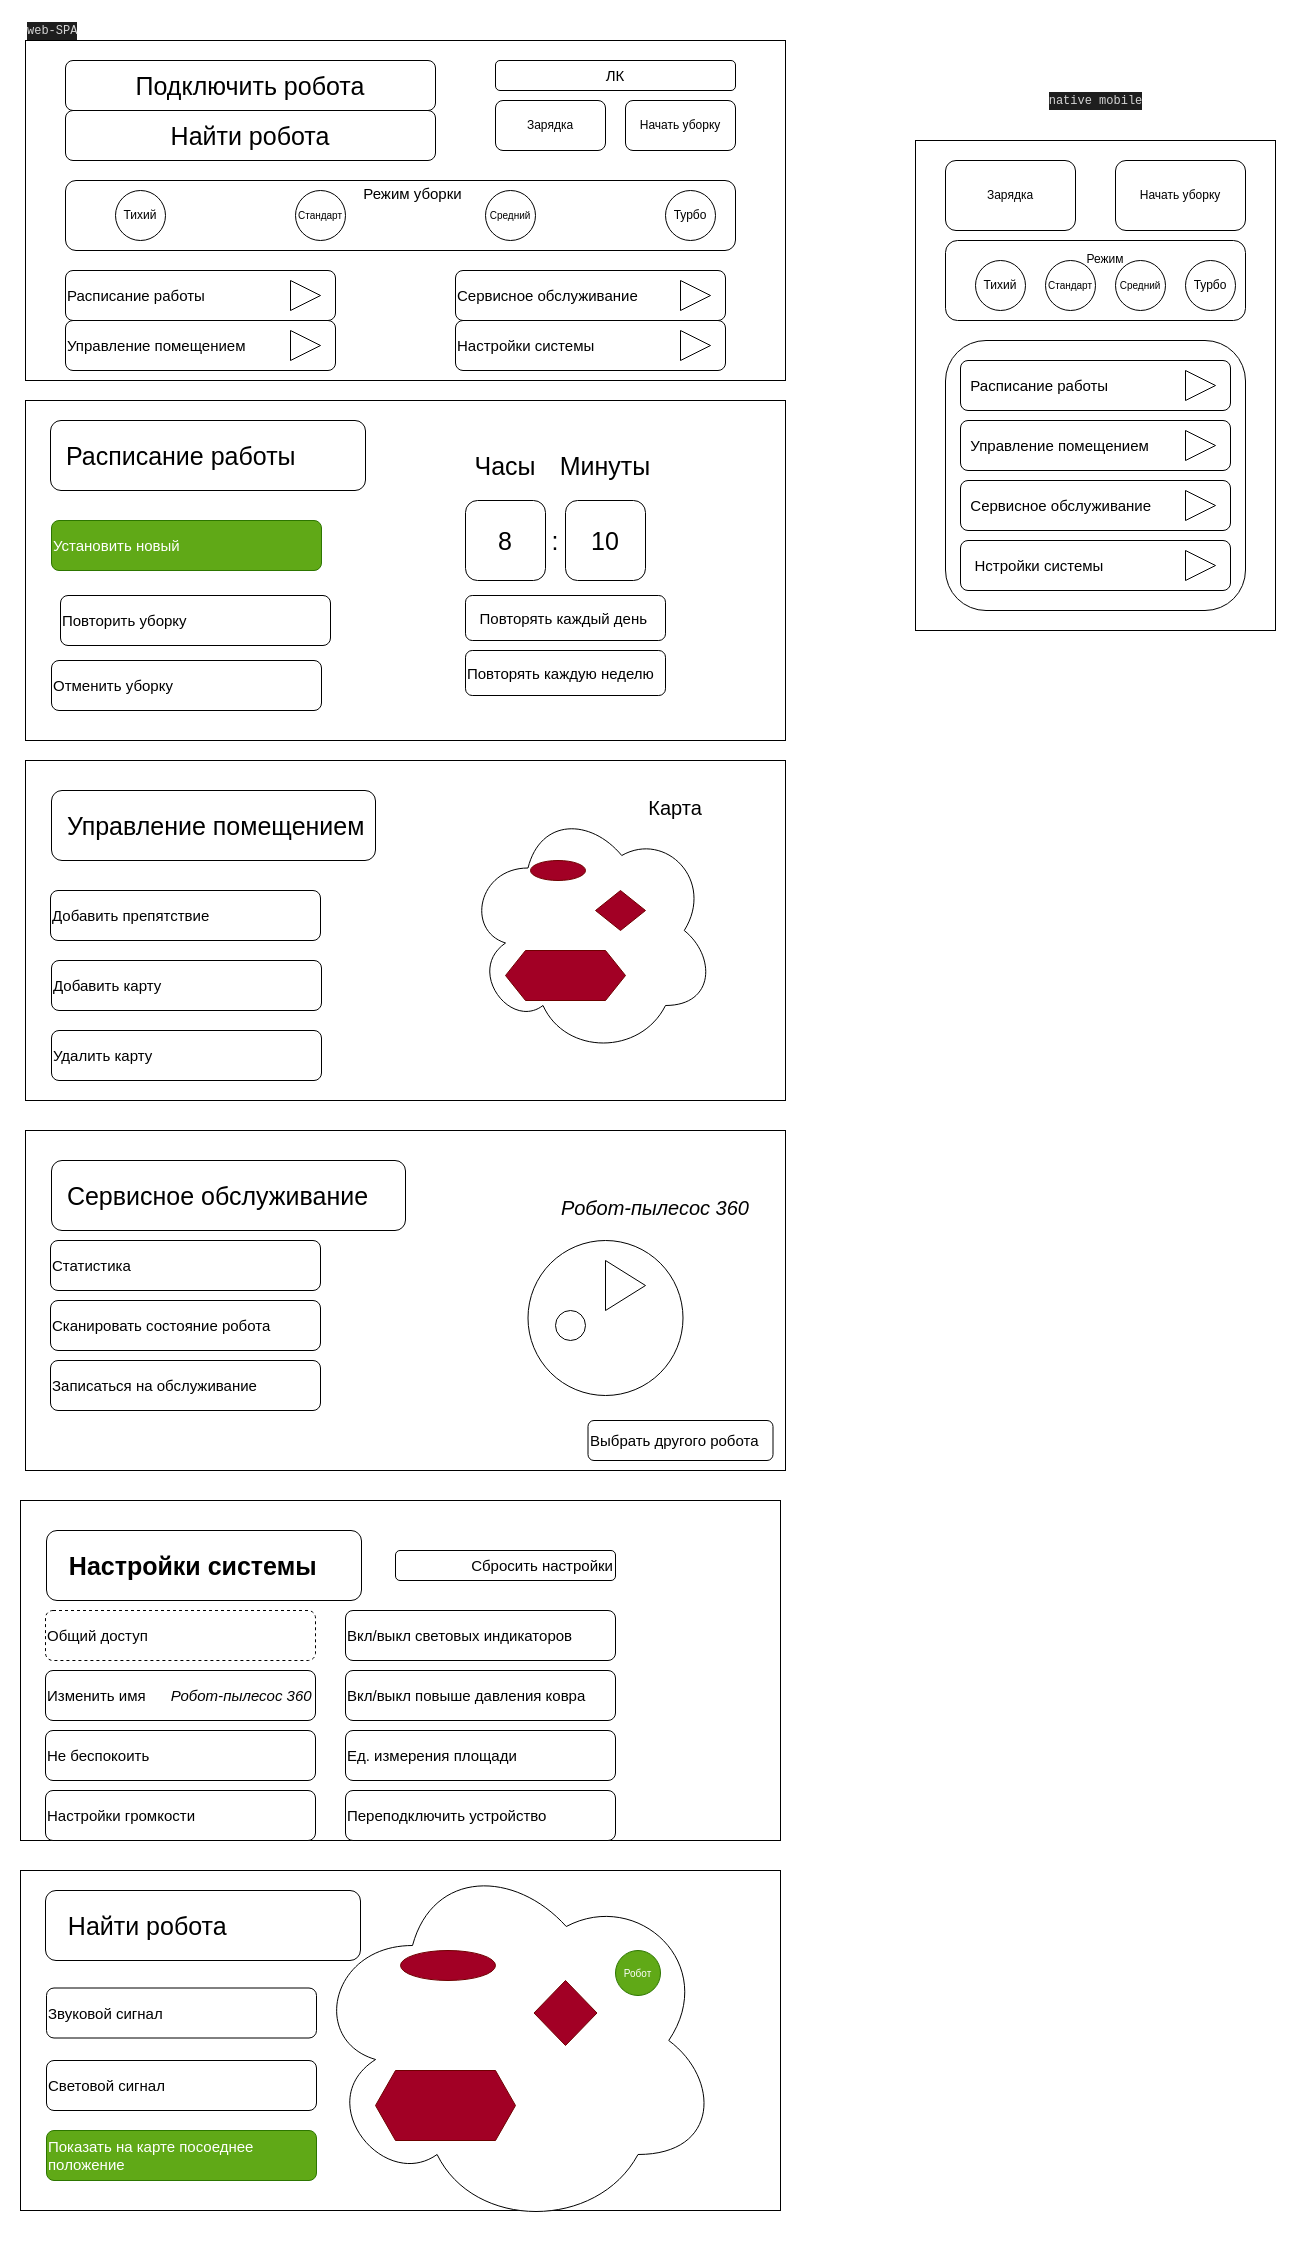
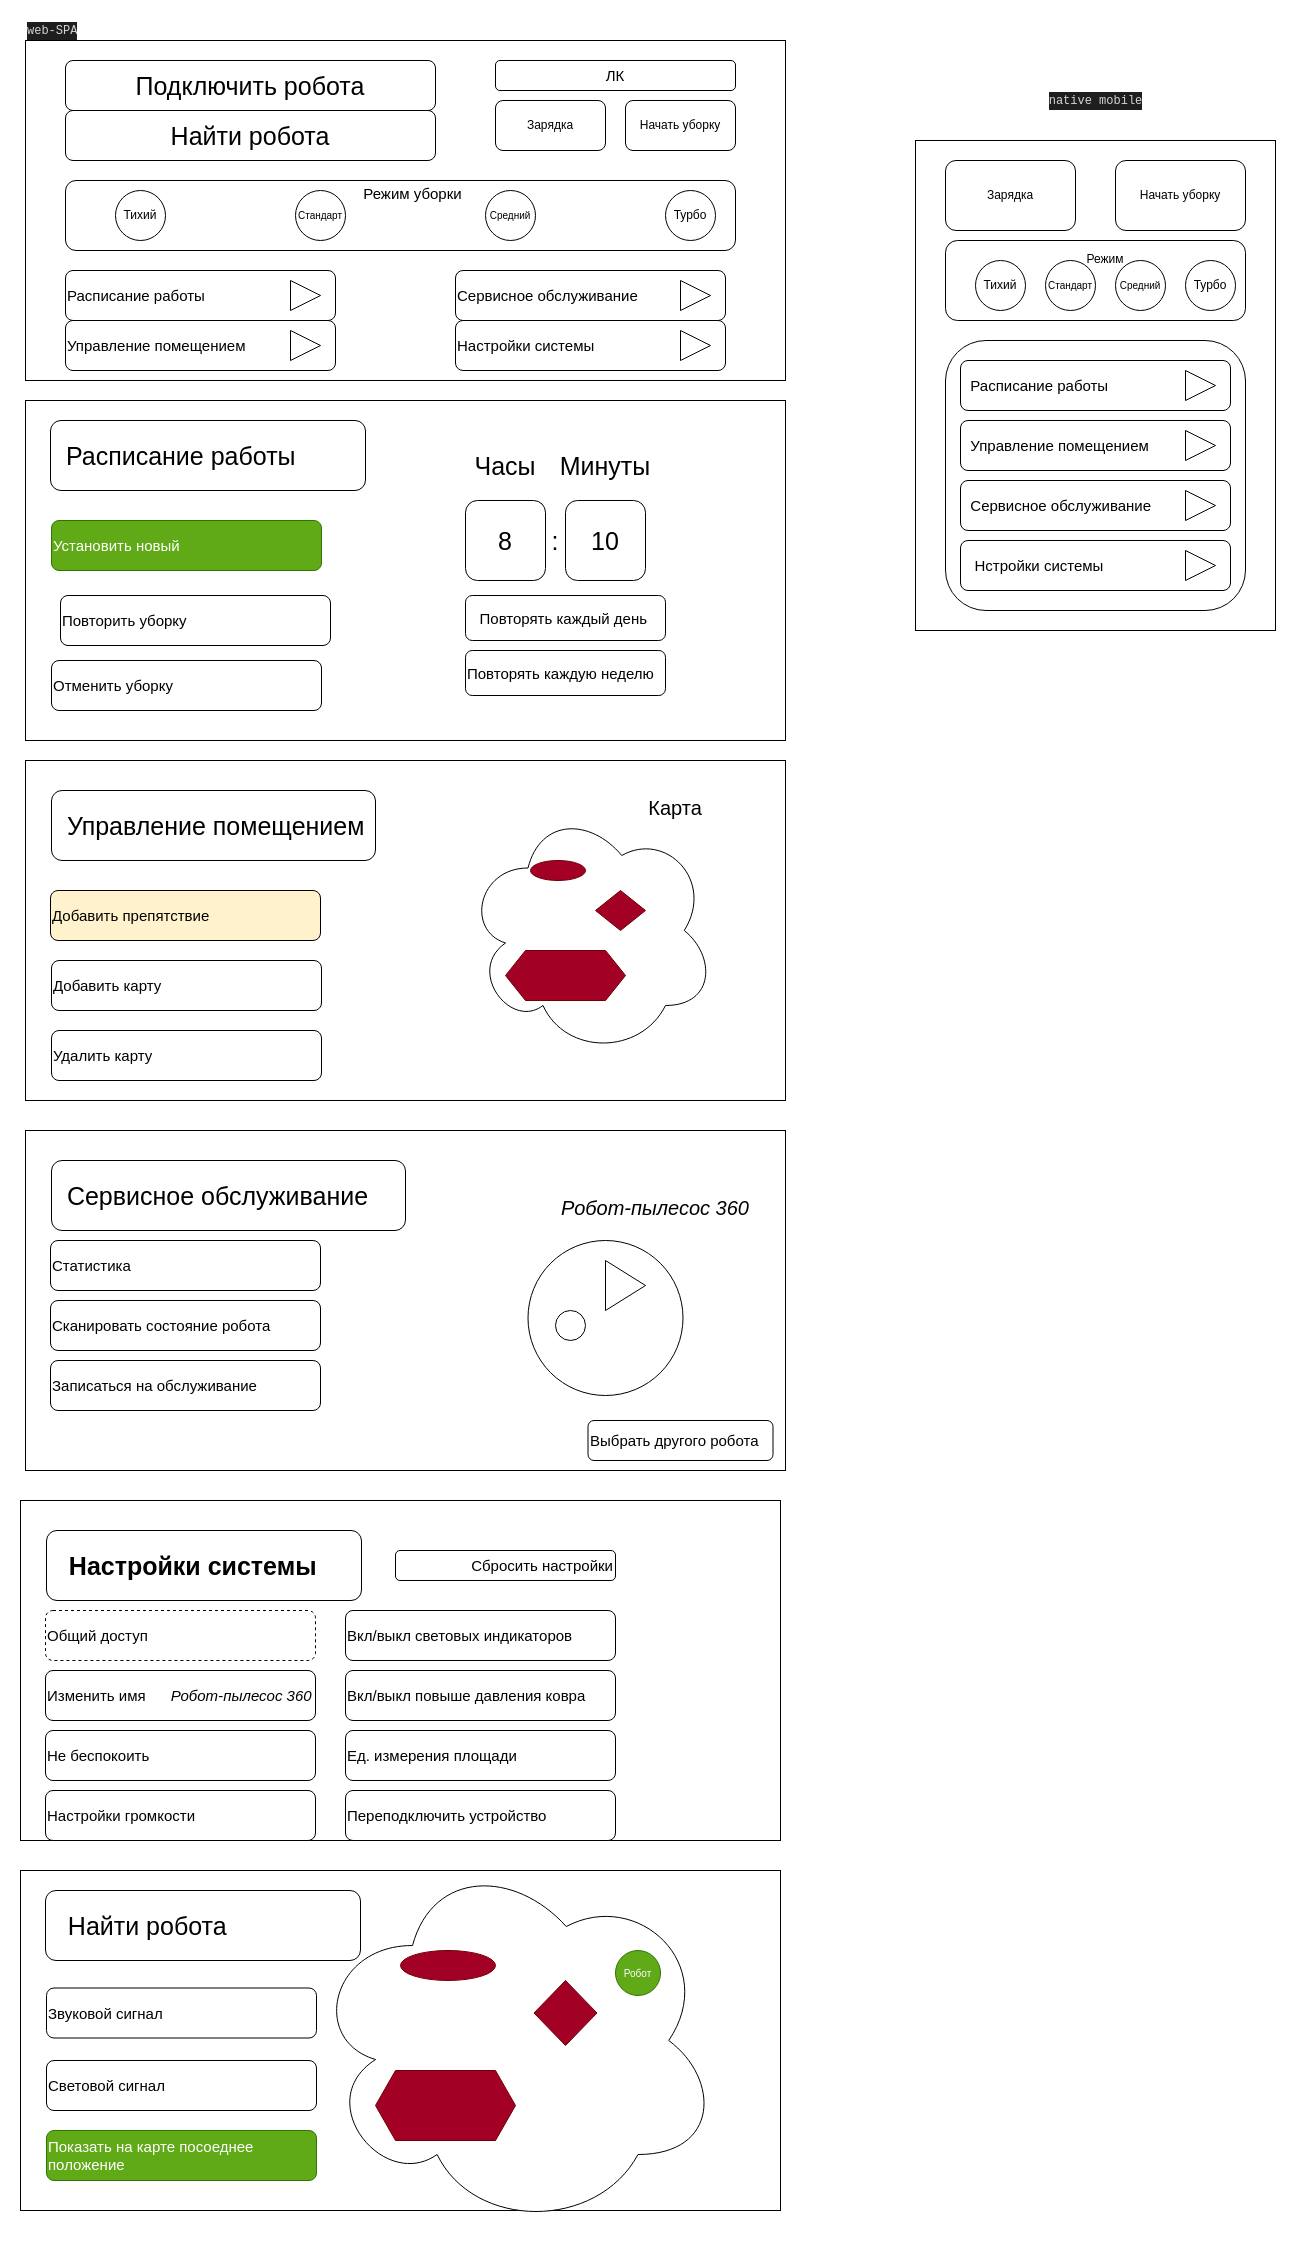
node "Добавить препятствие": fillcolor #ffffff -> #fff2cc
